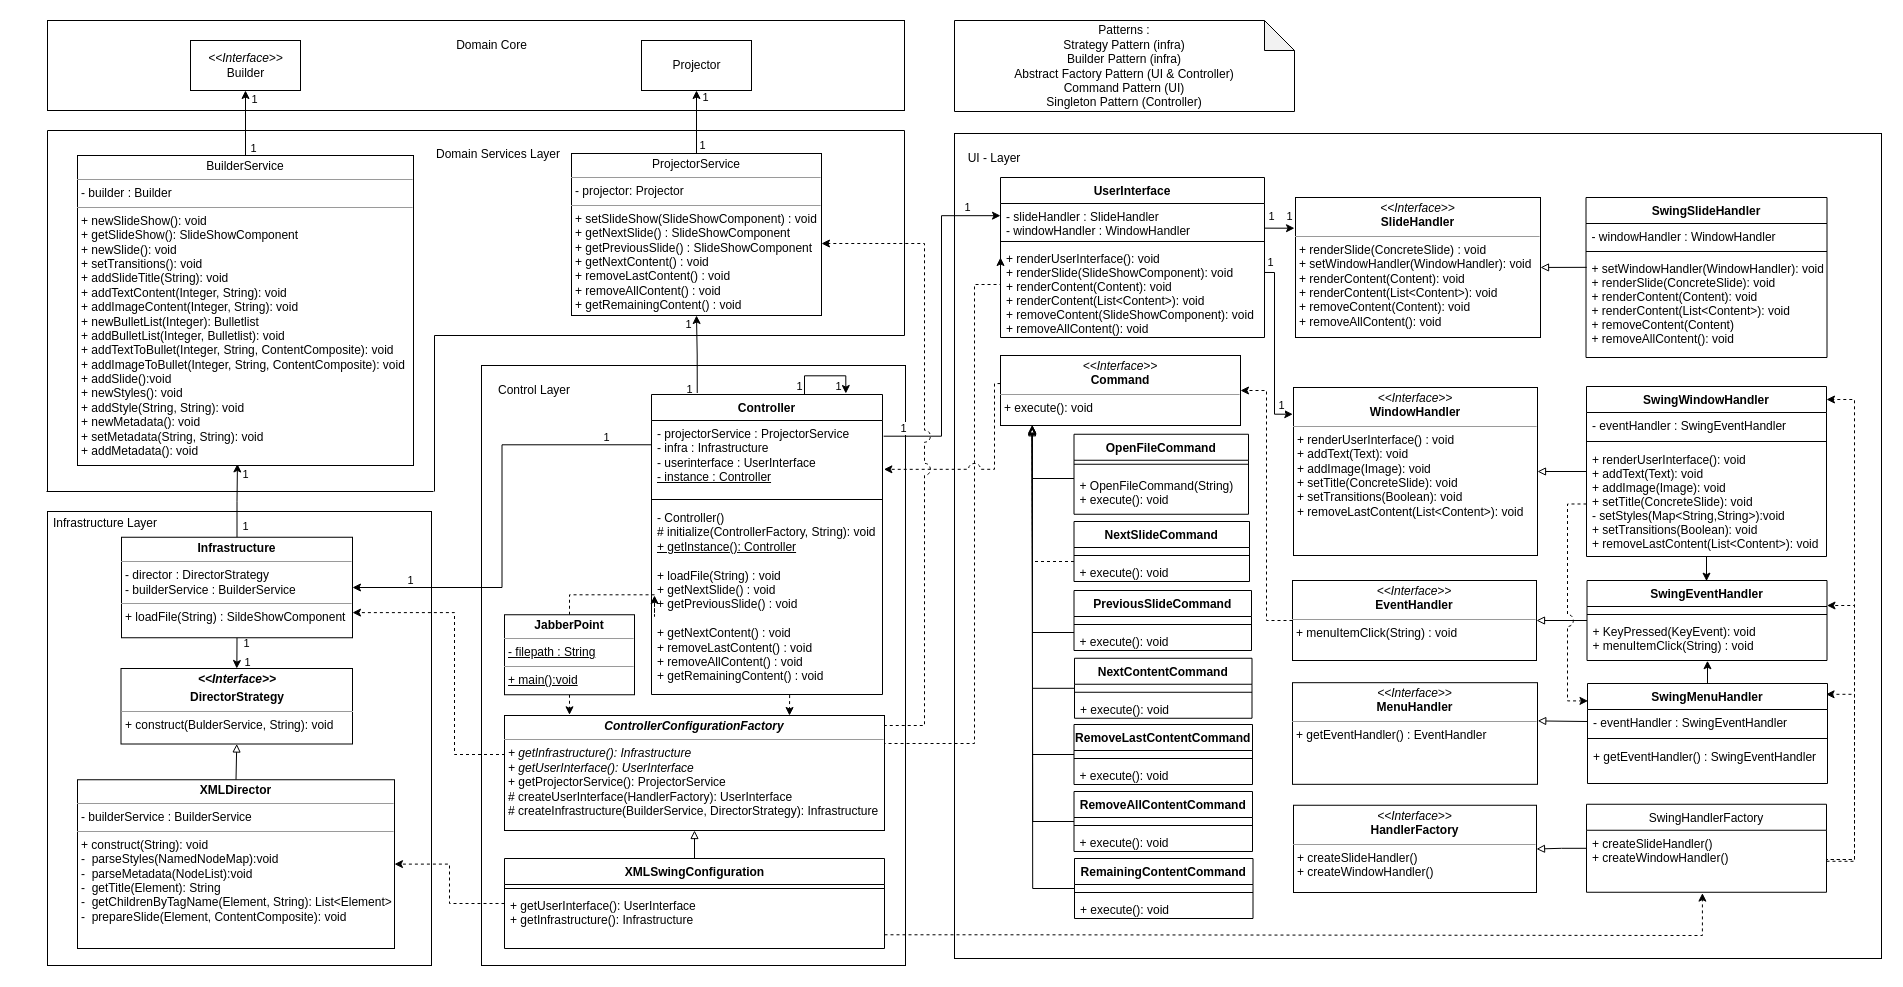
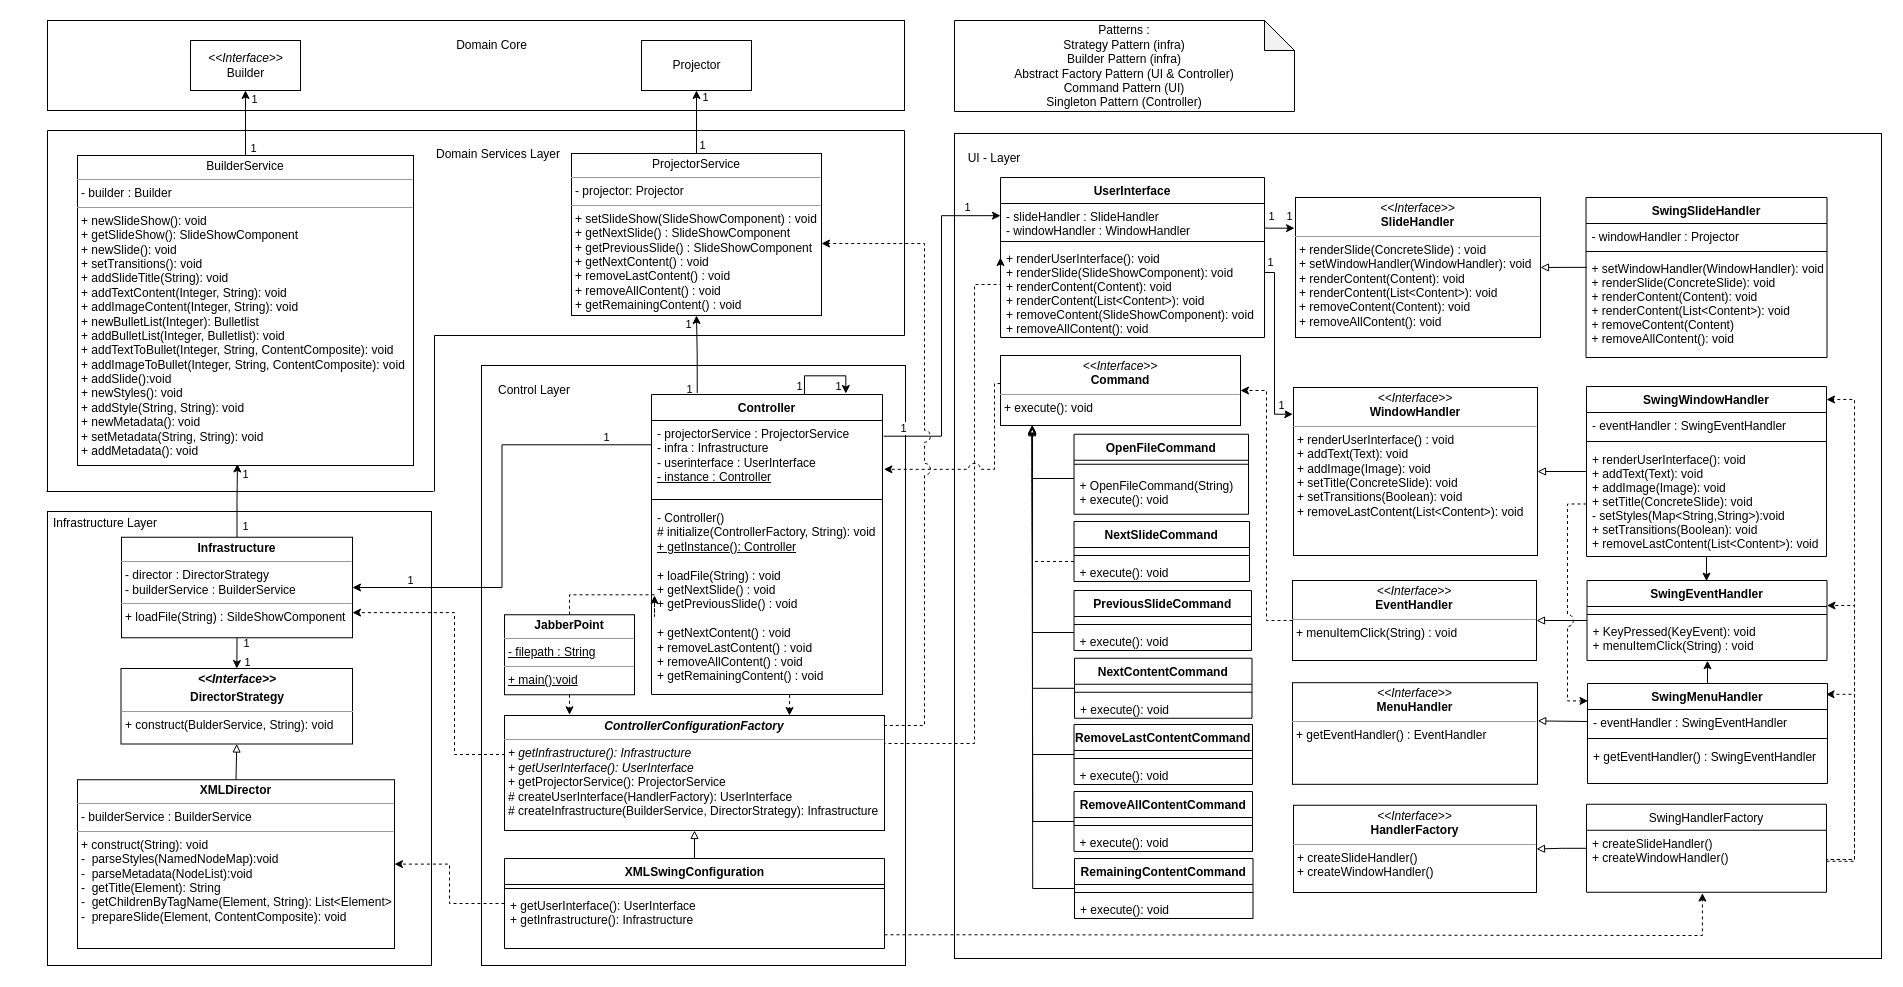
node "- windowHandler : WindowHandler": label "- windowHandler : WindowHandler" -> "- windowHandler : Projector"
